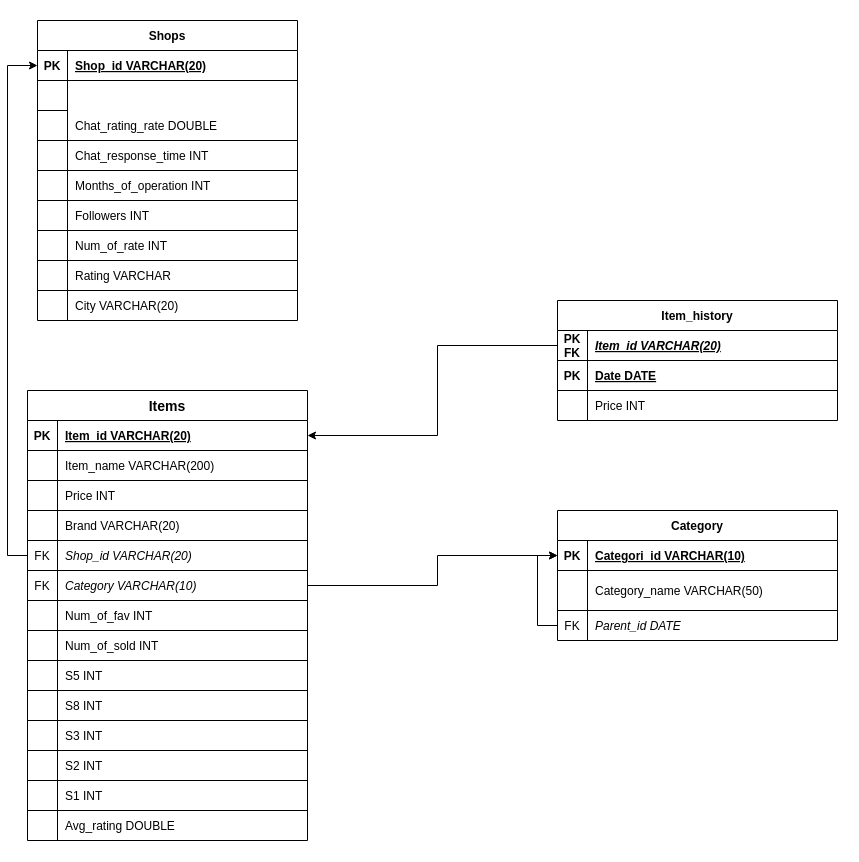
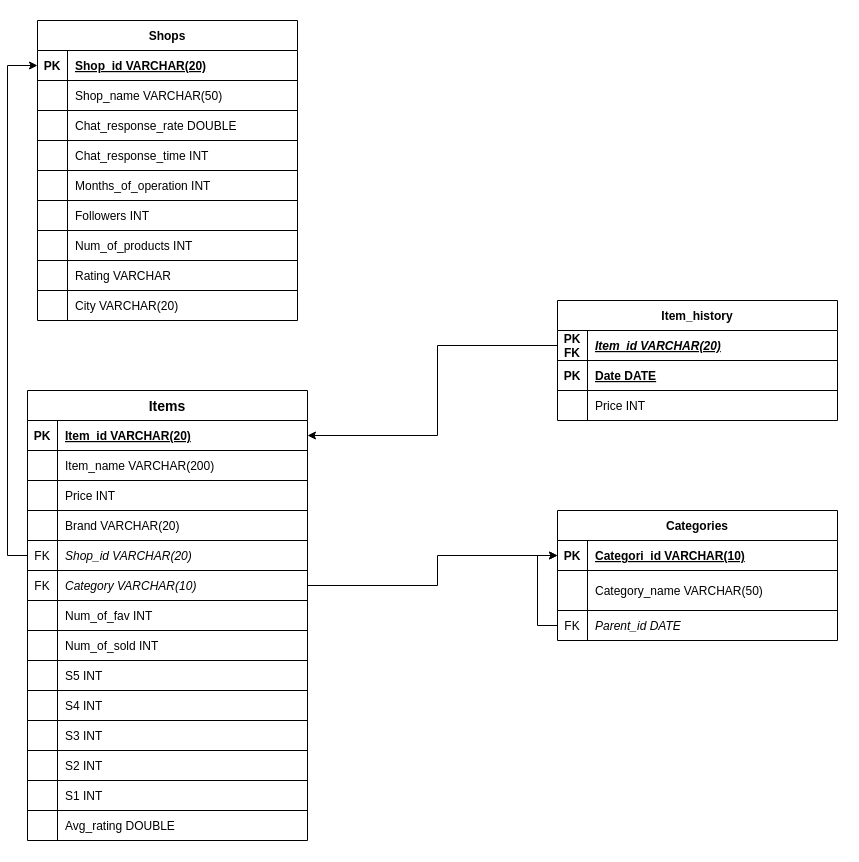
node "Shop_name VARCHAR(50)": added
node "Chat_rating_rate DOUBLE": label "Chat_rating_rate DOUBLE" -> "Chat_response_rate DOUBLE"
node "Num_of_rate INT": label "Num_of_rate INT" -> "Num_of_products INT"
node "Category": label "Category" -> "Categories"
node "S8 INT": label "S8 INT" -> "S4 INT"
